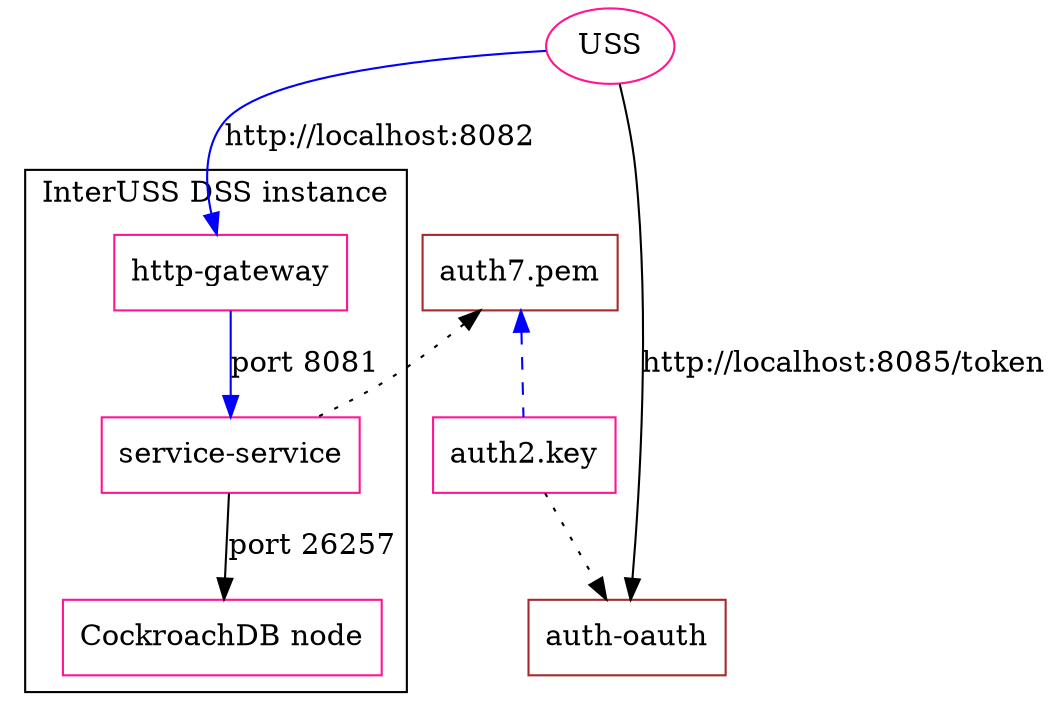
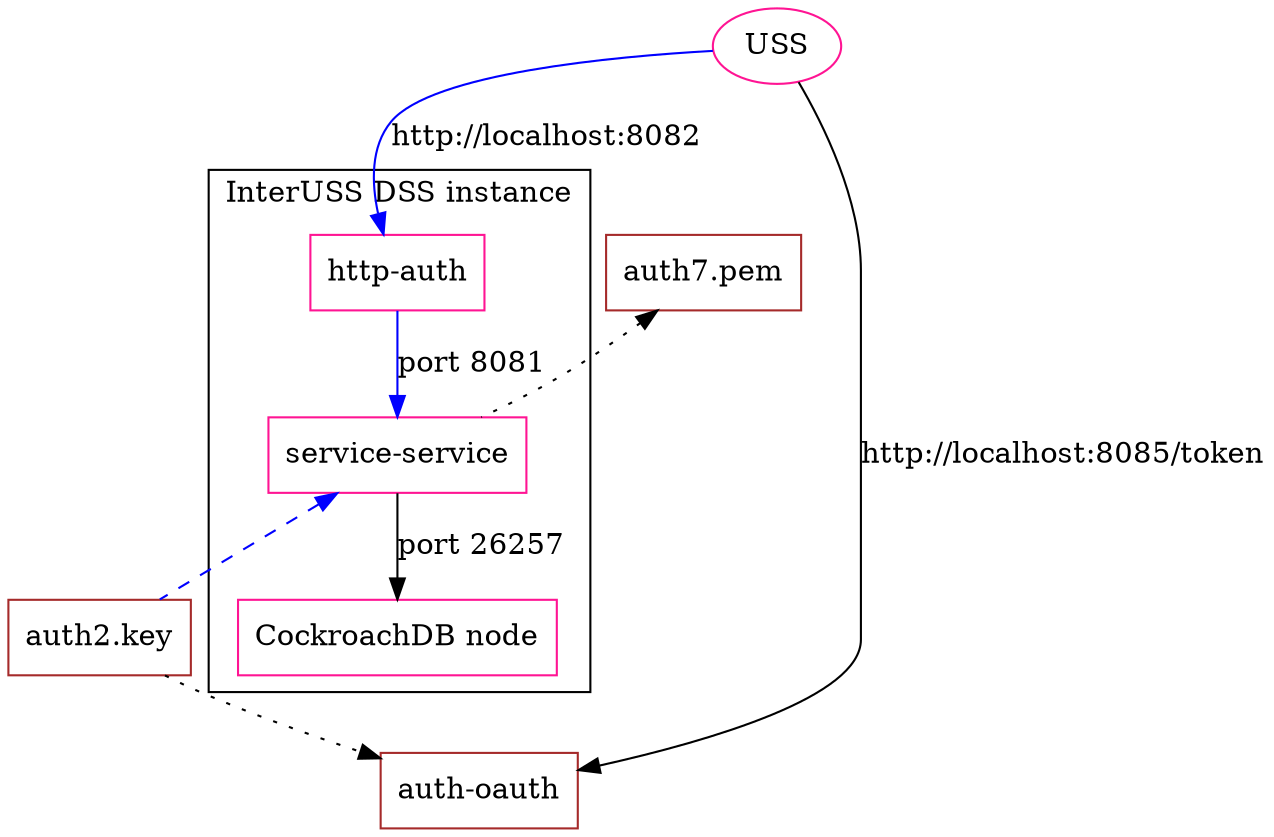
node "http-gateway": label "http-gateway" -> "http-auth"
edge "auth2.key" -> "auth7.pem": now "auth2.key" -> "service-service"
node "auth2.key": color deeppink -> brown
